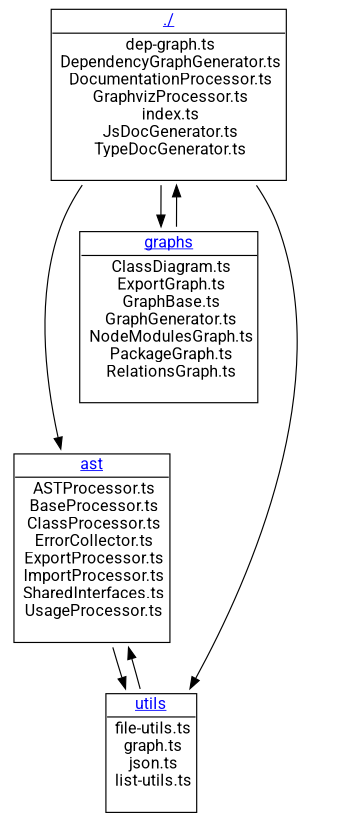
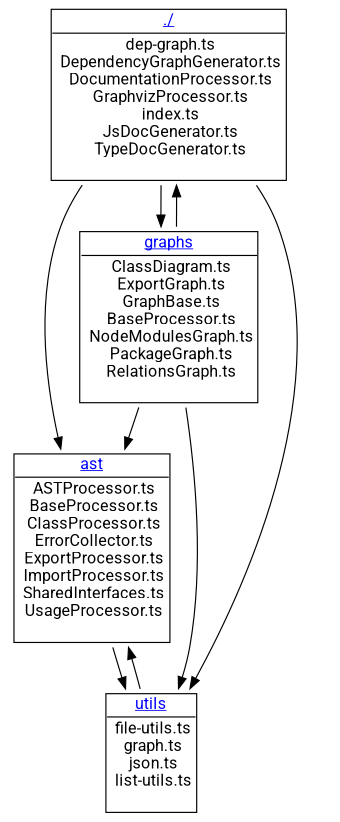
node "graphs": text "GraphGenerator.ts" -> "BaseProcessor.ts"
edge "graphs" -> "ast": added
edge "graphs" -> "utils": added
